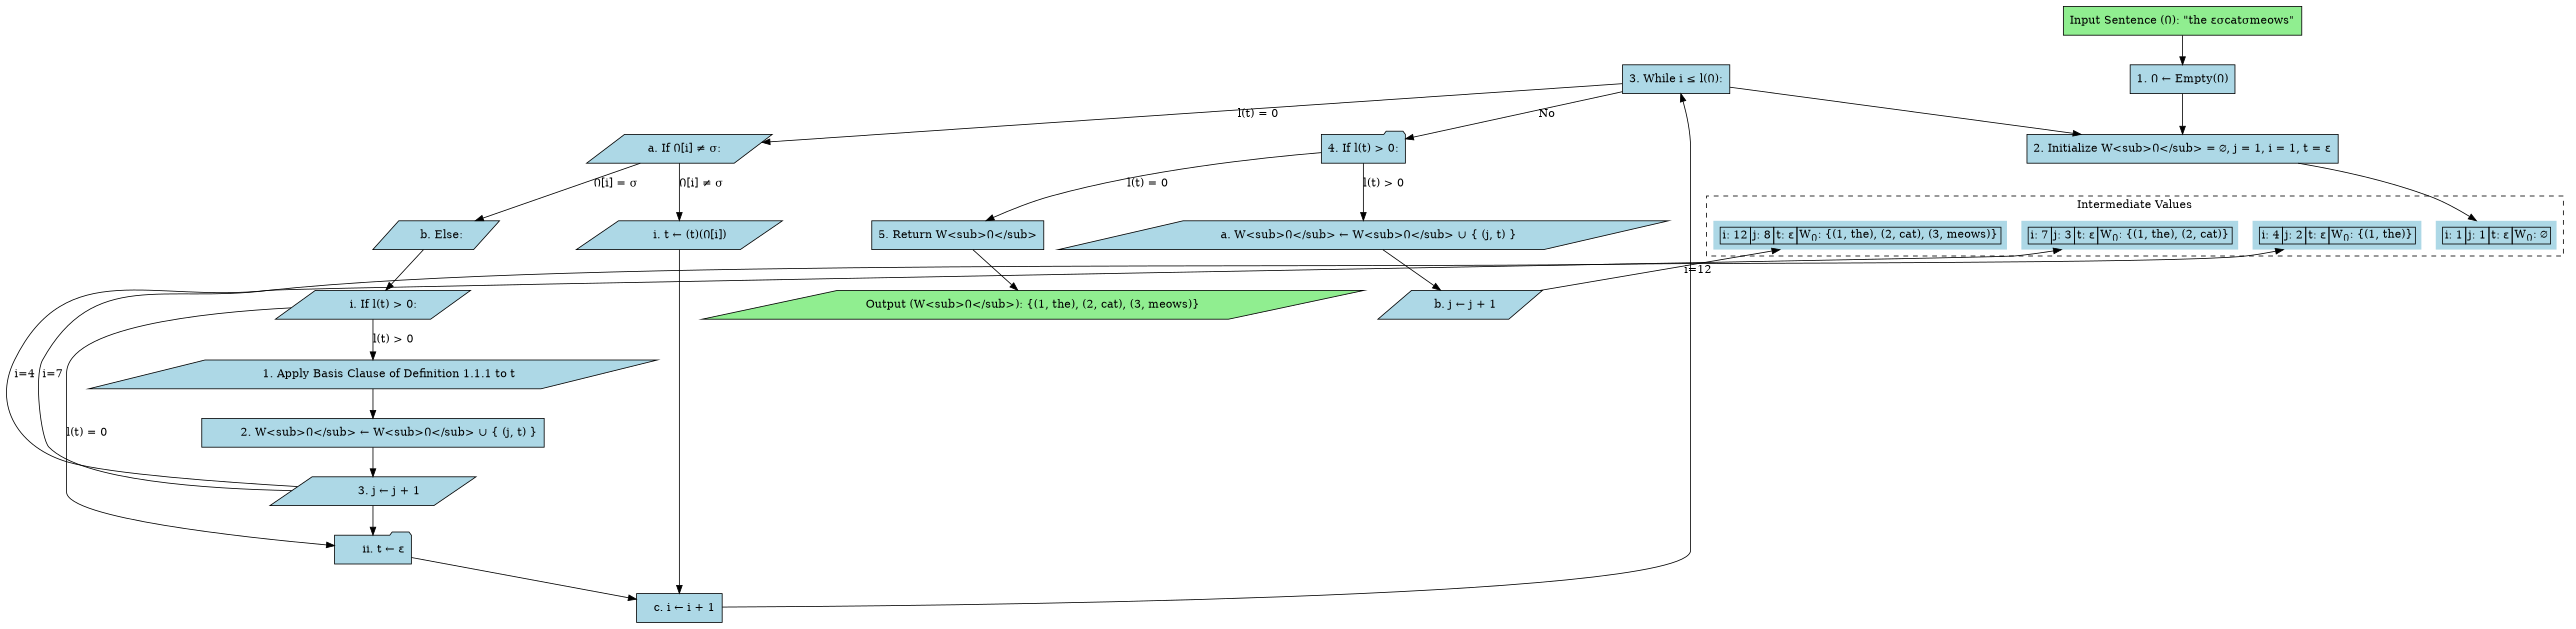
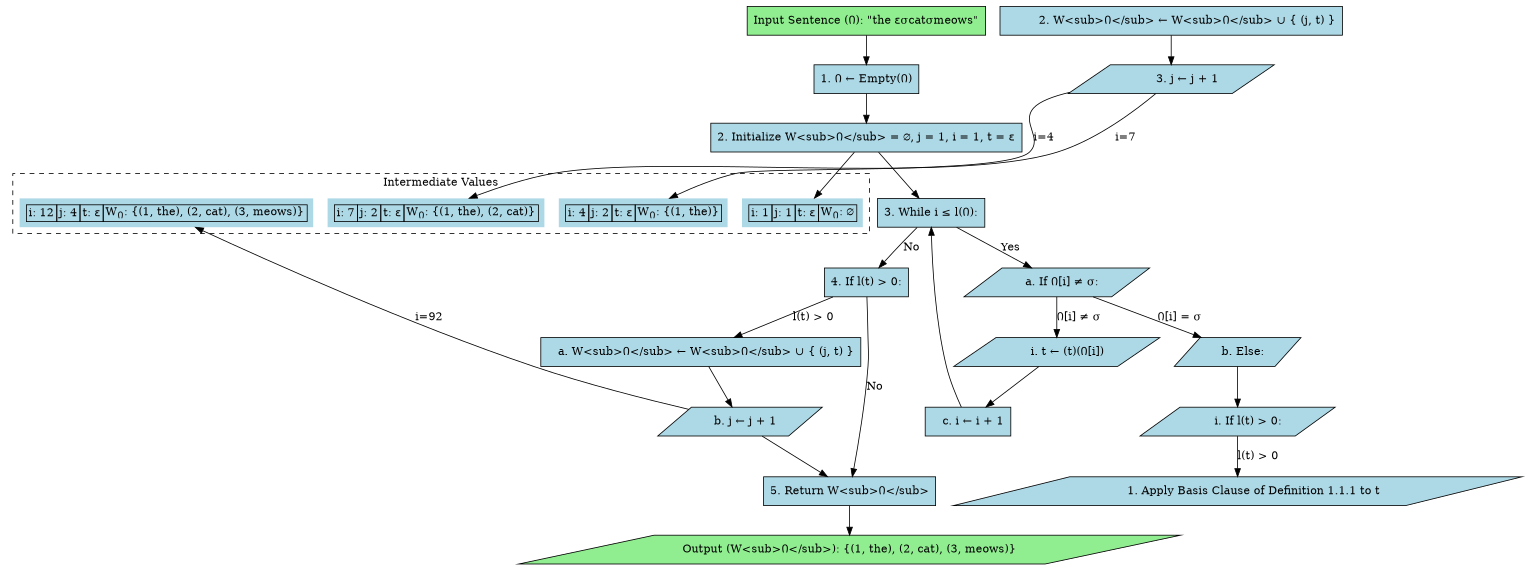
edge "3. While i ≤ l(Ი):" -> "2. Initialize W<sub>Ი</sub> = ∅, j = 1, i = 1, t = ε": reversed
edge "3. While i ≤ l(Ი):" -> "a. If Ი[i] ≠ σ:": label "l(t) = 0" -> "Yes"
node "4. If l(t) > 0:": shape folder -> box
edge "4. If l(t) > 0:" -> "5. Return W<sub>Ი</sub>": label "l(t) = 0" -> "No"
node "a. W<sub>Ი</sub> ← W<sub>Ი</sub> ∪ { (j, t) }": shape parallelogram -> box
node "i: 12": text "j: 8" -> "j: 4"
node "i: 7": text "j: 3" -> "j: 2"
edge "b. j ← j + 1" -> "i: 12": label "i=12" -> "i=92"
edge "1. Apply Basis Clause of Definition 1.1.1 to t" -> "2. W<sub>Ი</sub> ← W<sub>Ი</sub> ∪ { (j, t) }": removed
edge "b. j ← j + 1" -> "5. Return W<sub>Ი</sub>": added
node "ii. t ← ε": removed
